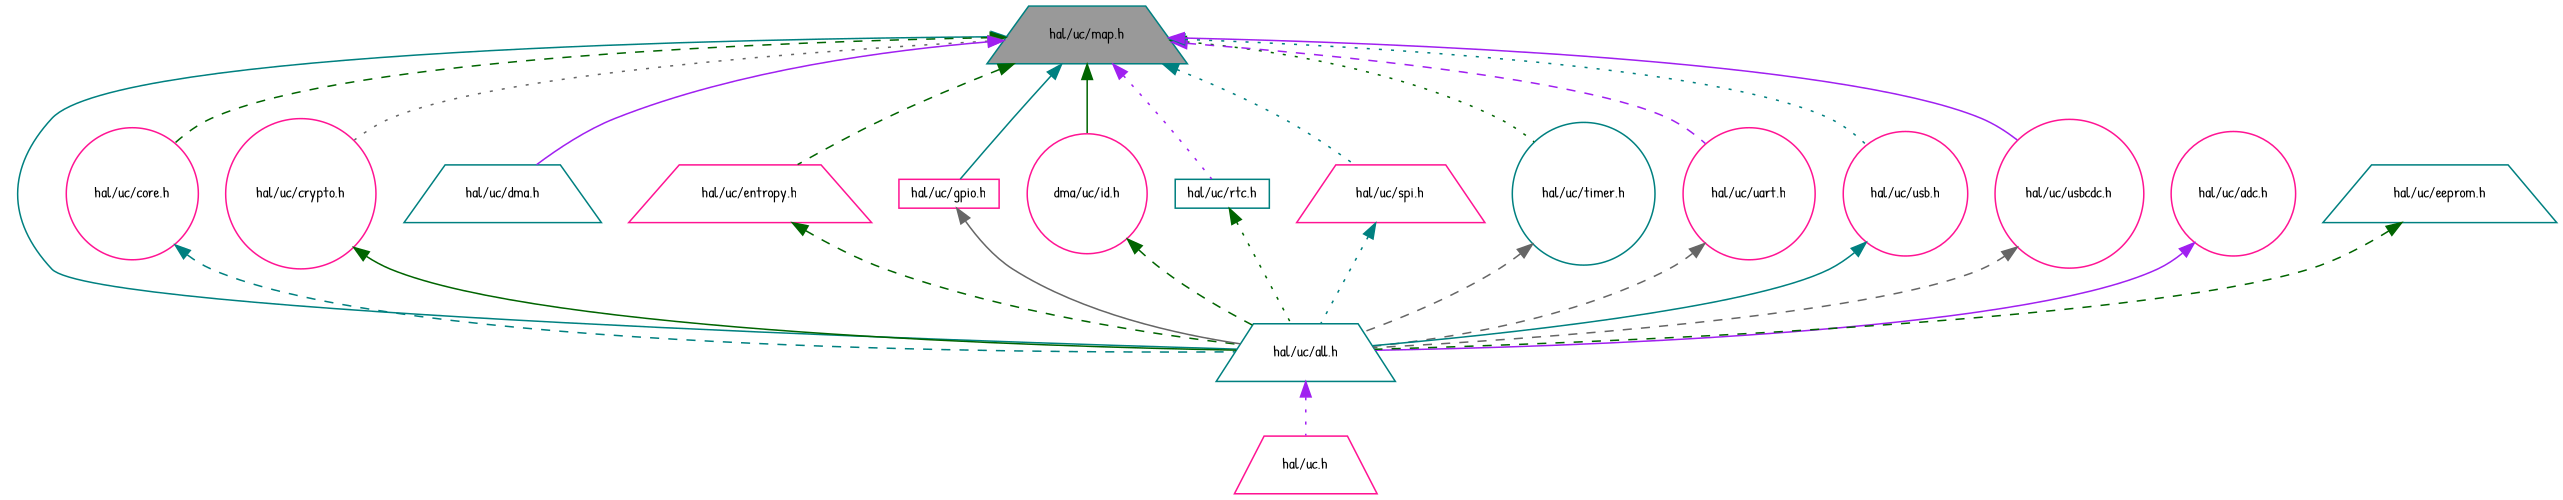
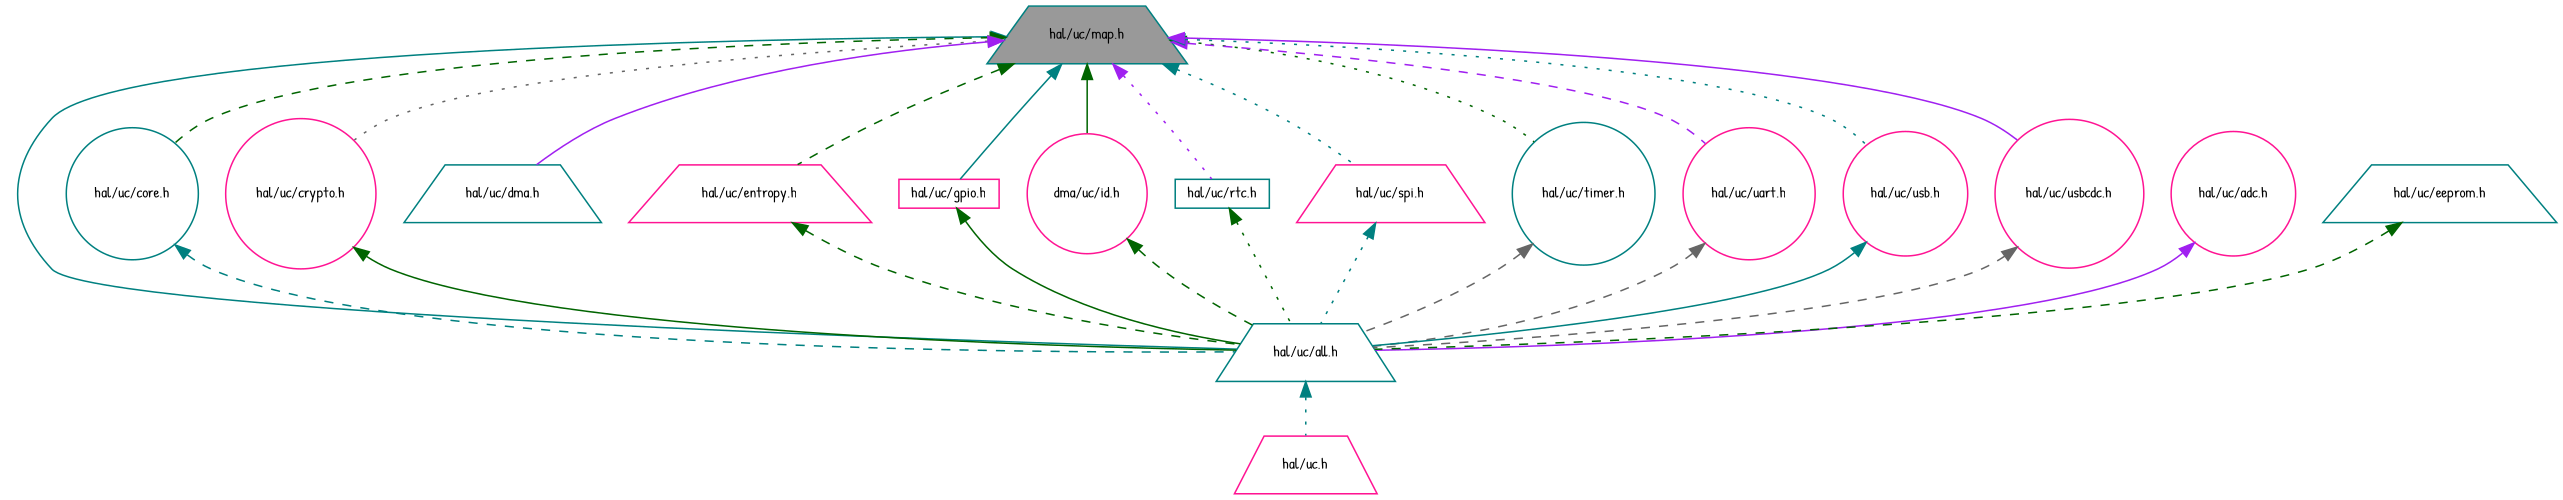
node "hal/uc/core.h": color deeppink -> teal
edge "hal/uc/all.h" -> "hal/uc/gpio.h": color gray40 -> darkgreen
edge "hal/uc.h" -> "hal/uc/all.h": color purple -> teal
